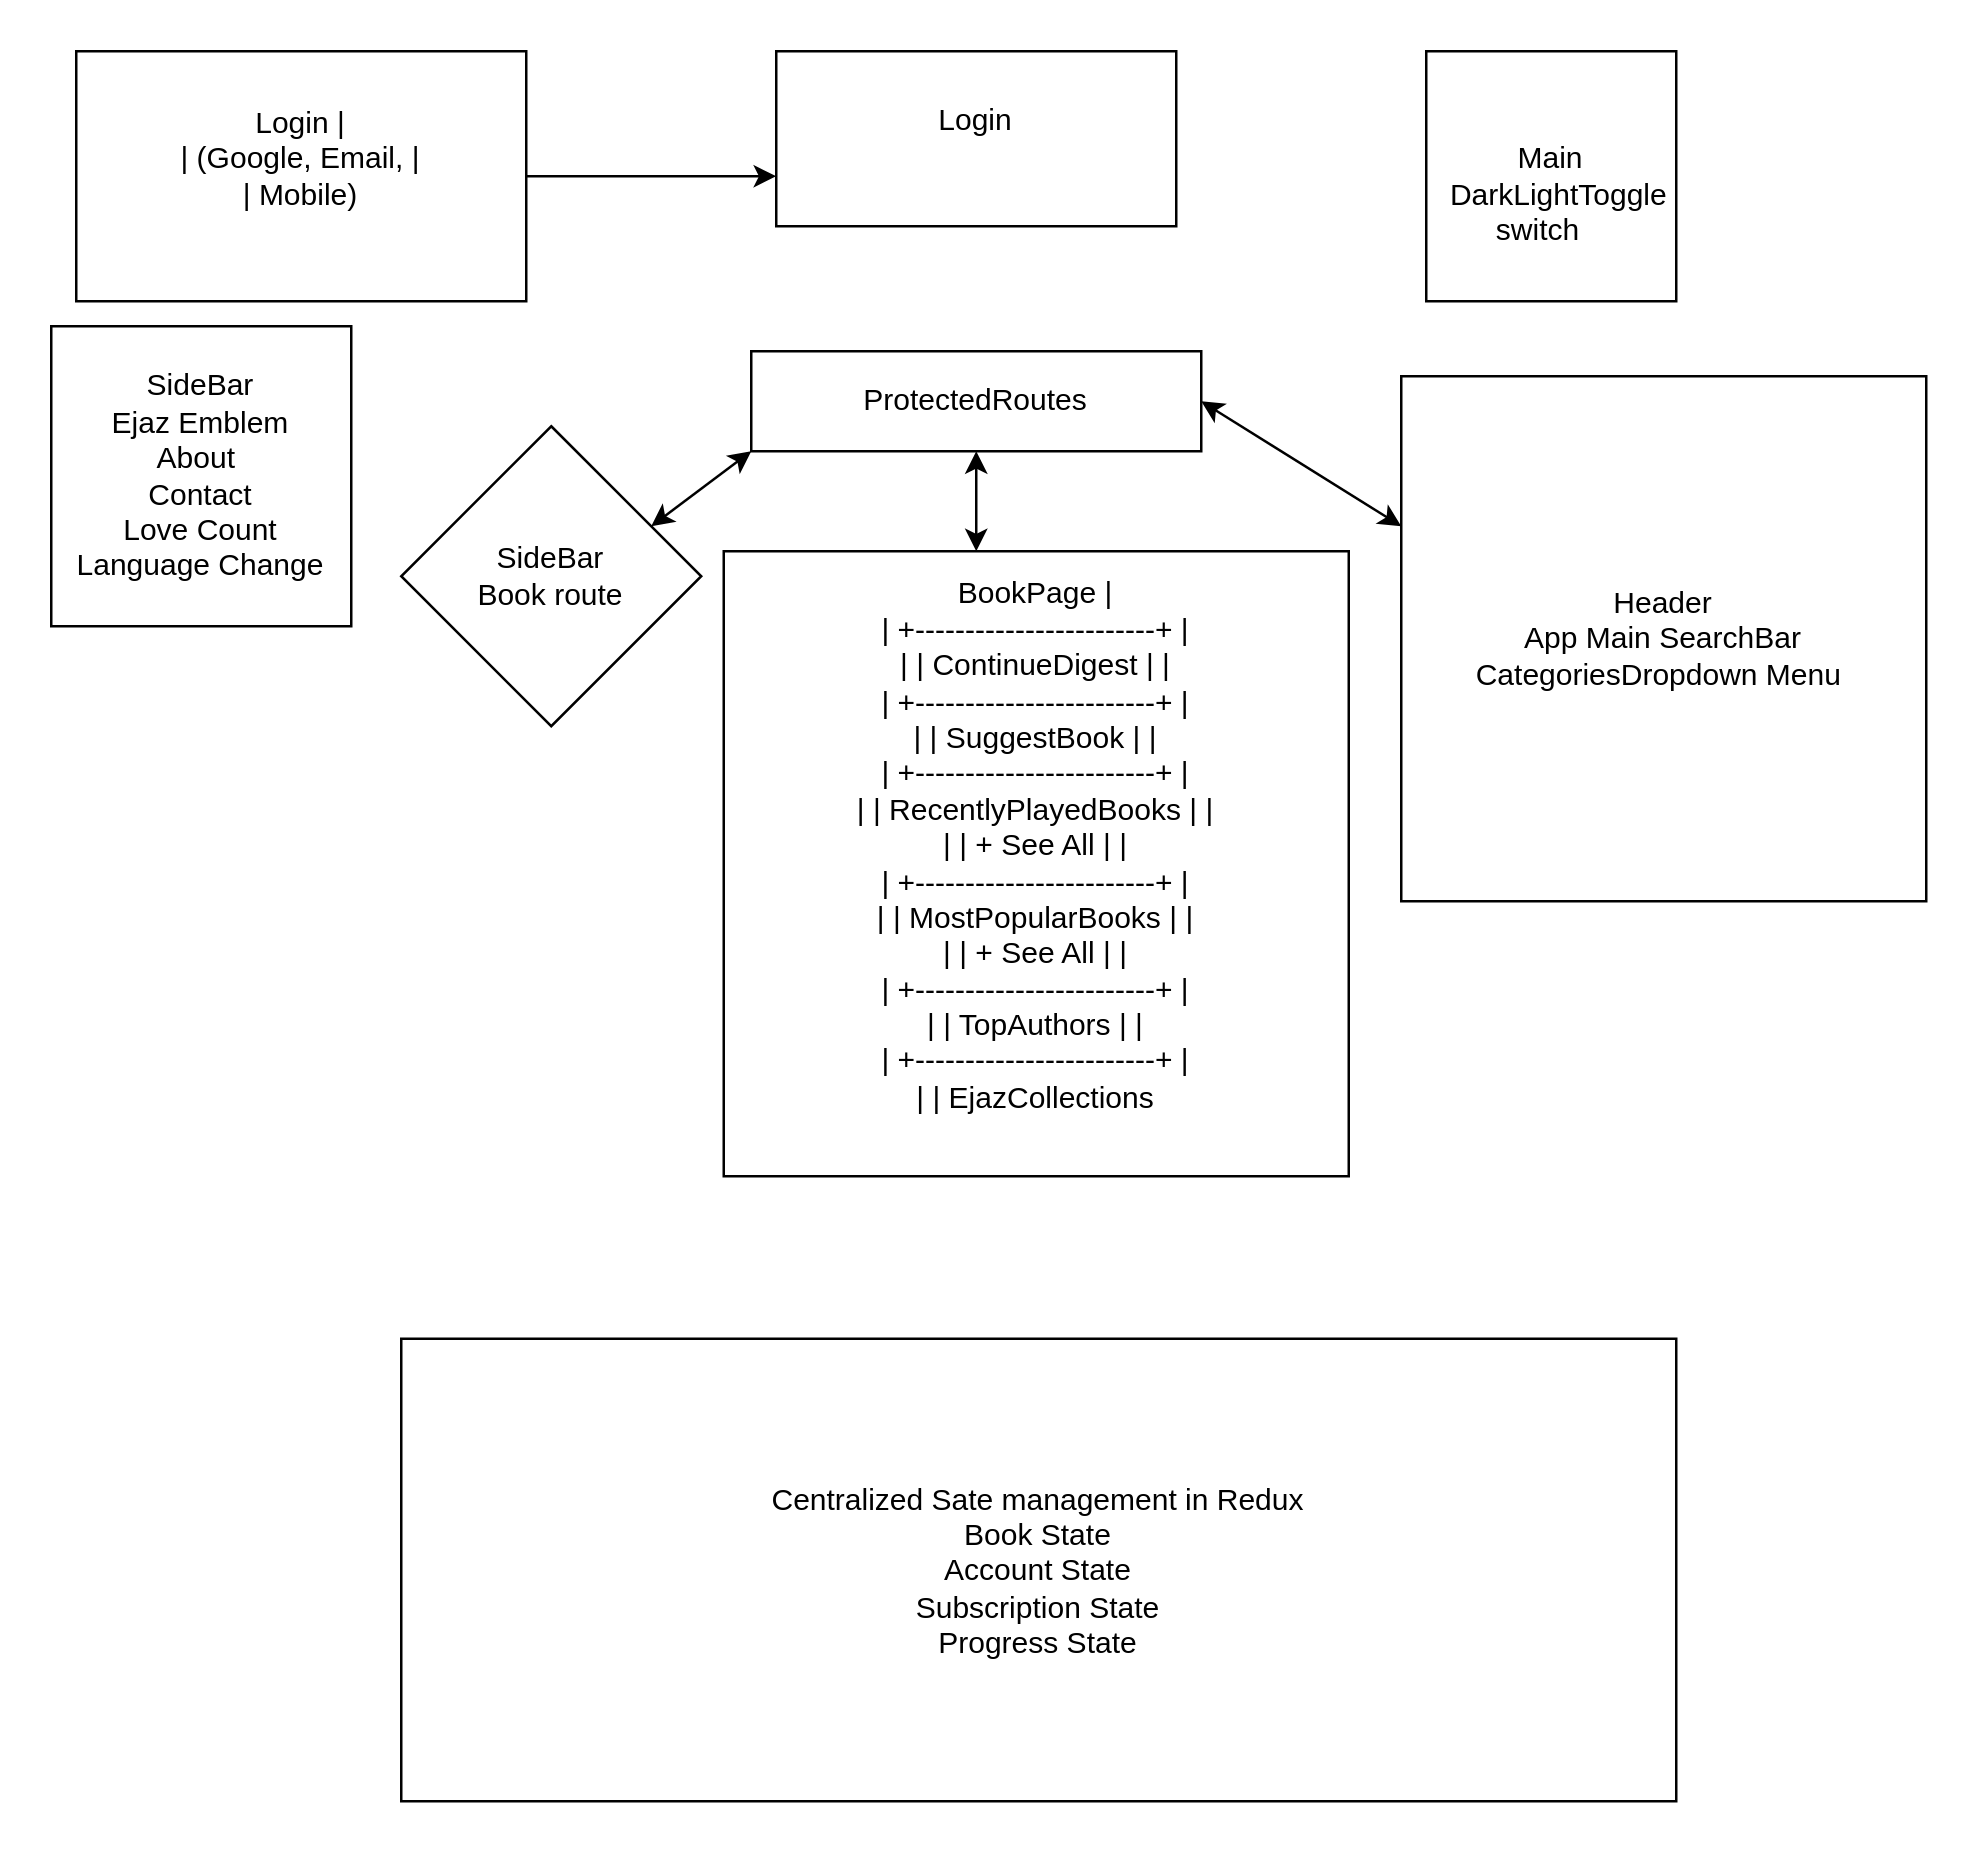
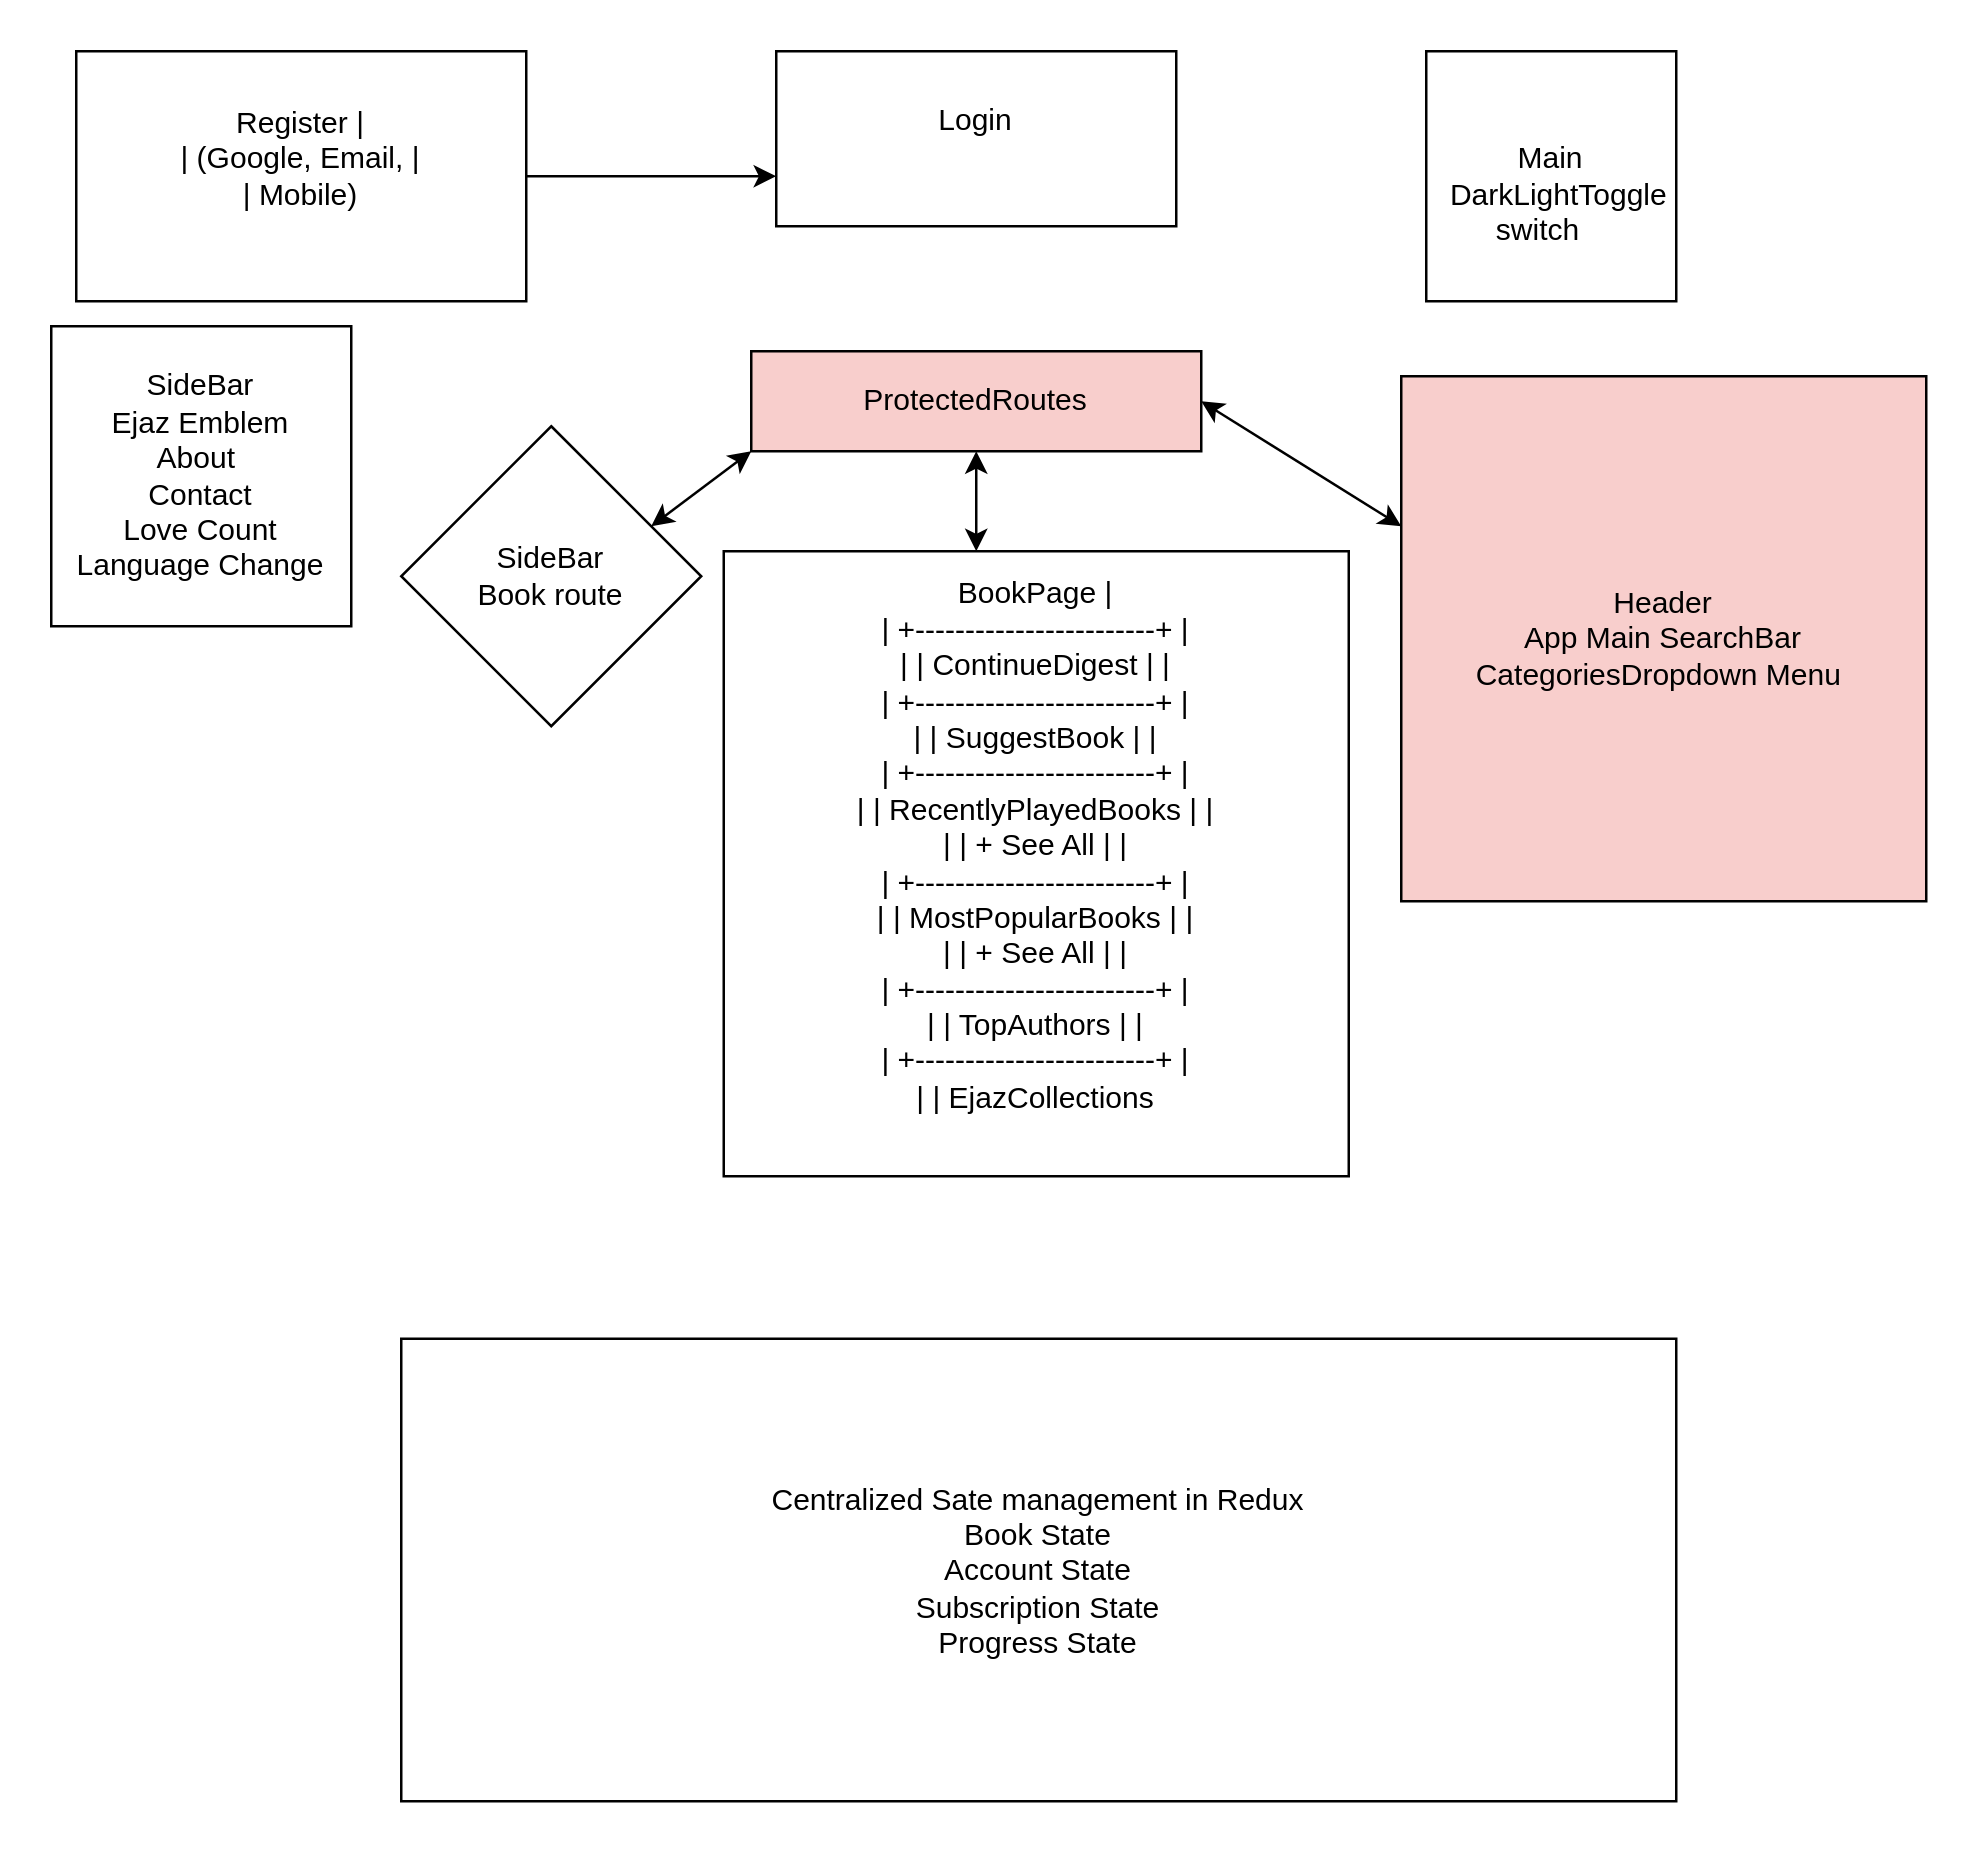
node "Login | | (Google, Email, | | Mobile)": label "Login | | (Google, Email, | | Mobile)" -> "Register | | (Google, Email, | | Mobile)"
node "ProtectedRoutes": fillcolor #ffffff -> #f8cecc
node "Header App Main SearchBar CategoriesDropdown Menu": fillcolor #ffffff -> #f8cecc
